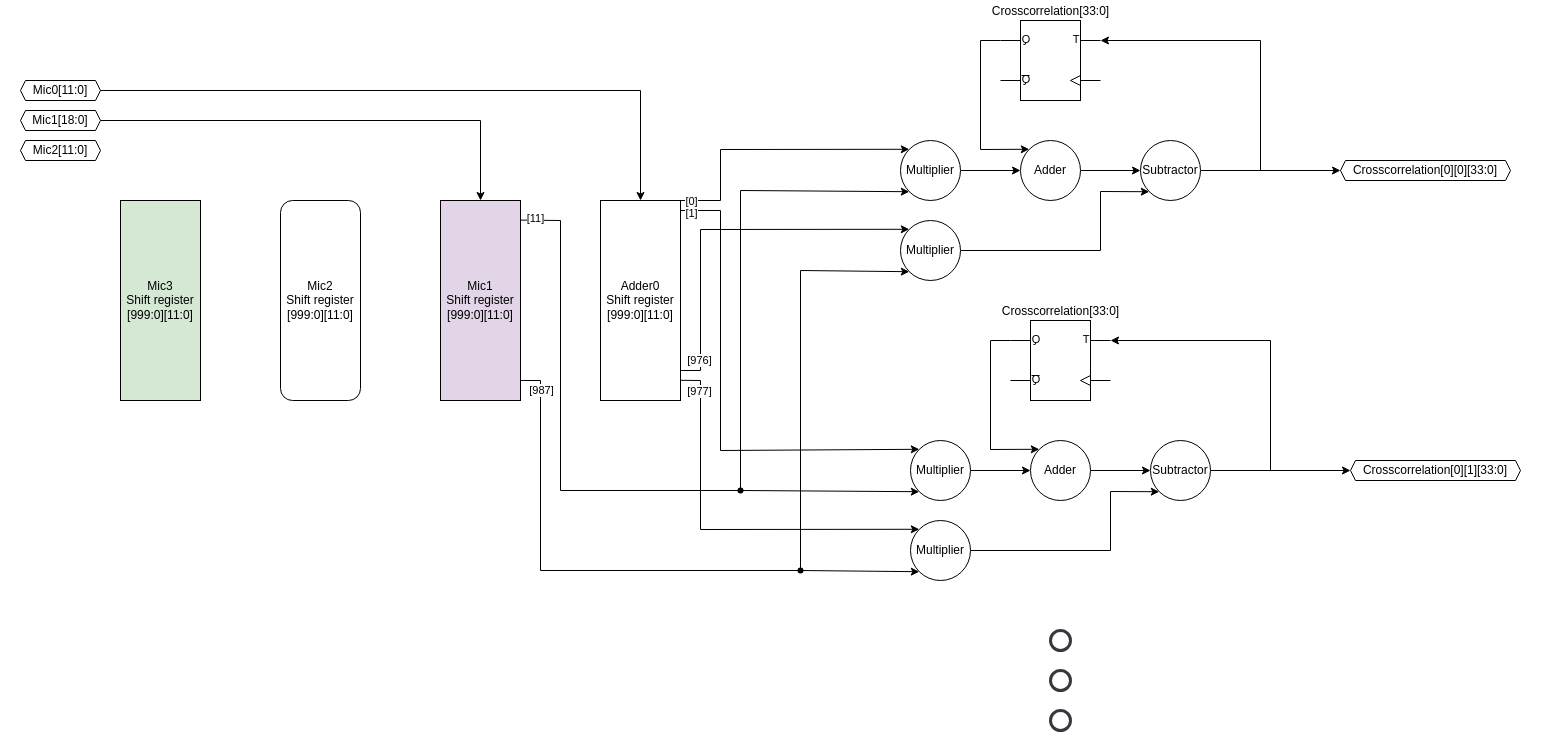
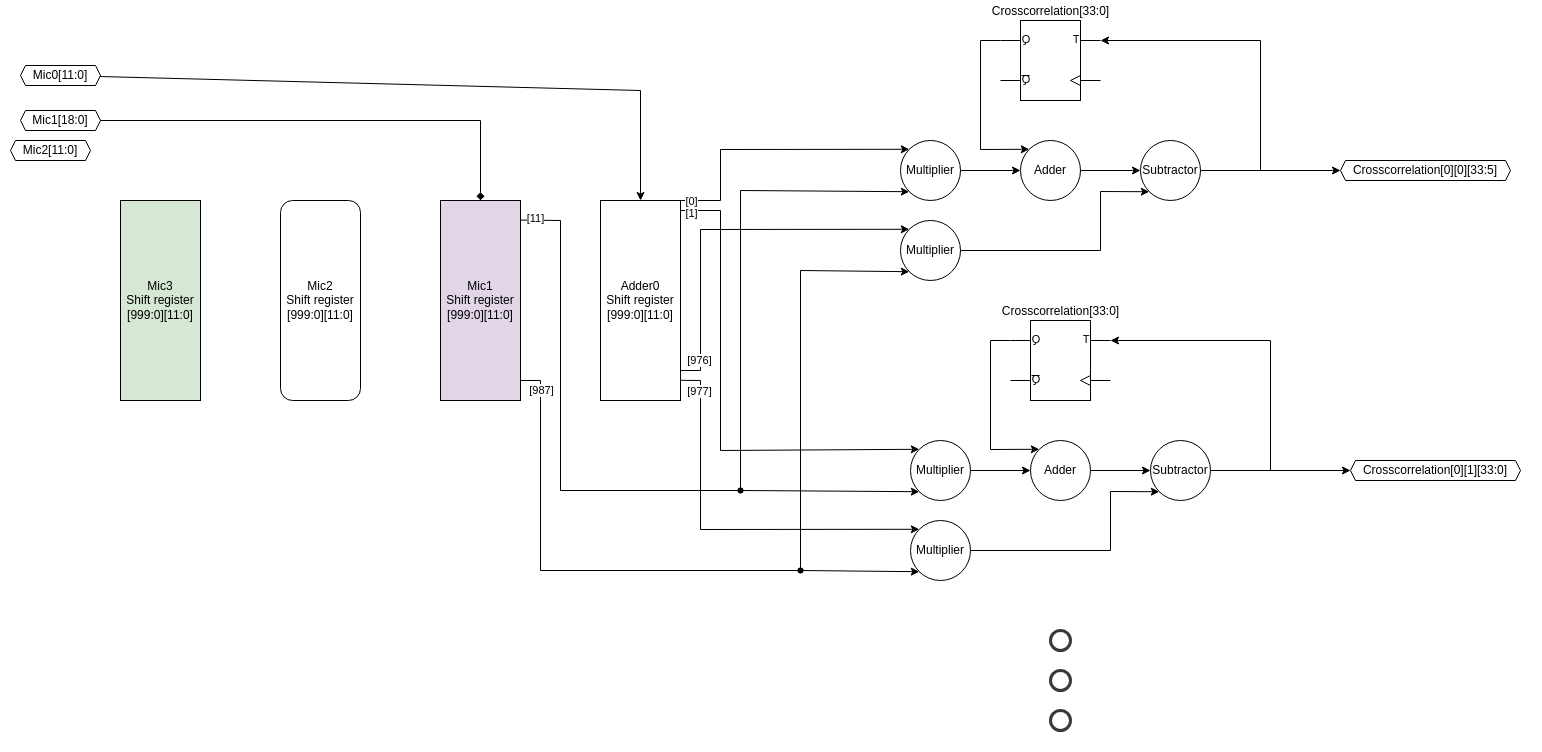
node "Mic0[11:0]": moved (61, 91) -> (61, 76)
node "Mic2[11:0]": moved (61, 151) -> (51, 151)
node "Crosscorrelation[0][0][33:0]": label "Crosscorrelation[0][0][33:0]" -> "Crosscorrelation[0][0][33:5]"
edge "Mic1[18:0]" -> "Mic1 Shift register [999:0][11:0]": arrowhead classic -> diamond
